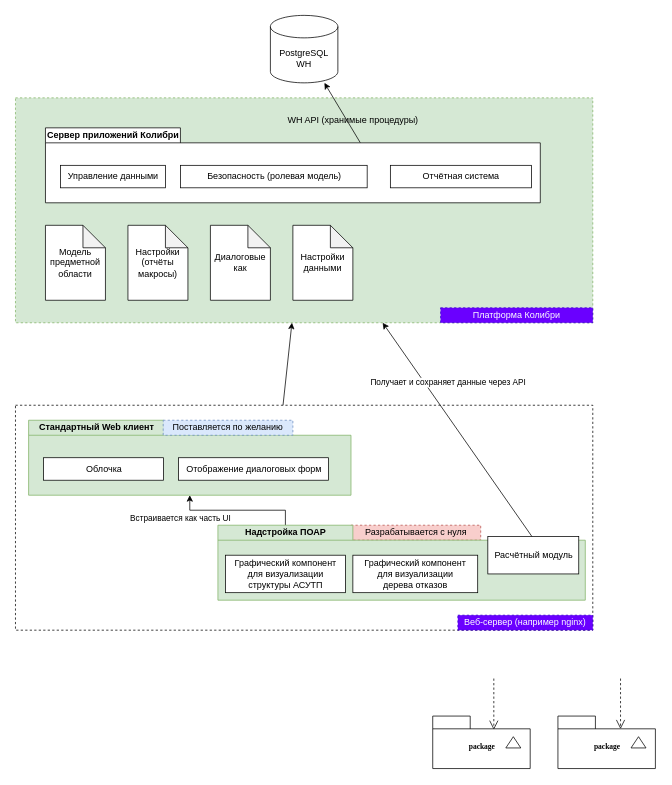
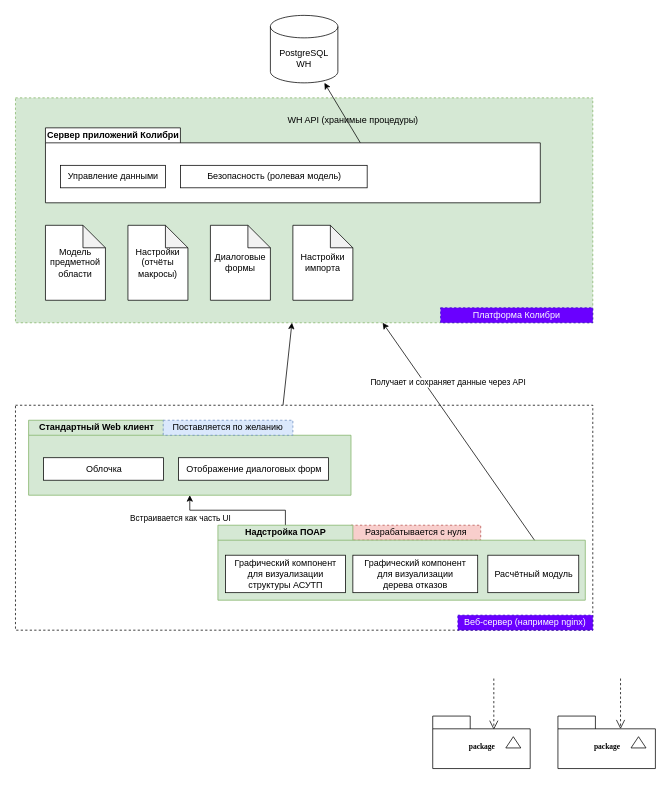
node "Отчётная система": removed
node "Диалоговые как": label "Диалоговые как" -> "Диалоговые формы"
node "Настройки данными": label "Настройки данными" -> "Настройки импорта"
node "Расчётный модуль": moved (533, 555) -> (533, 574)
